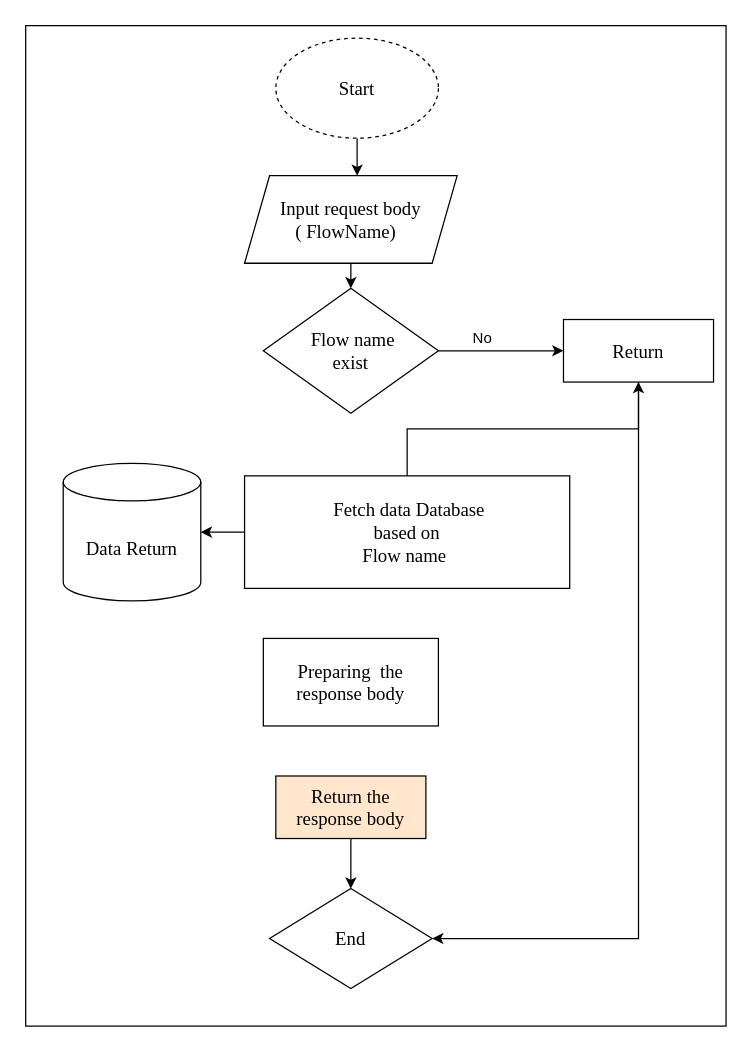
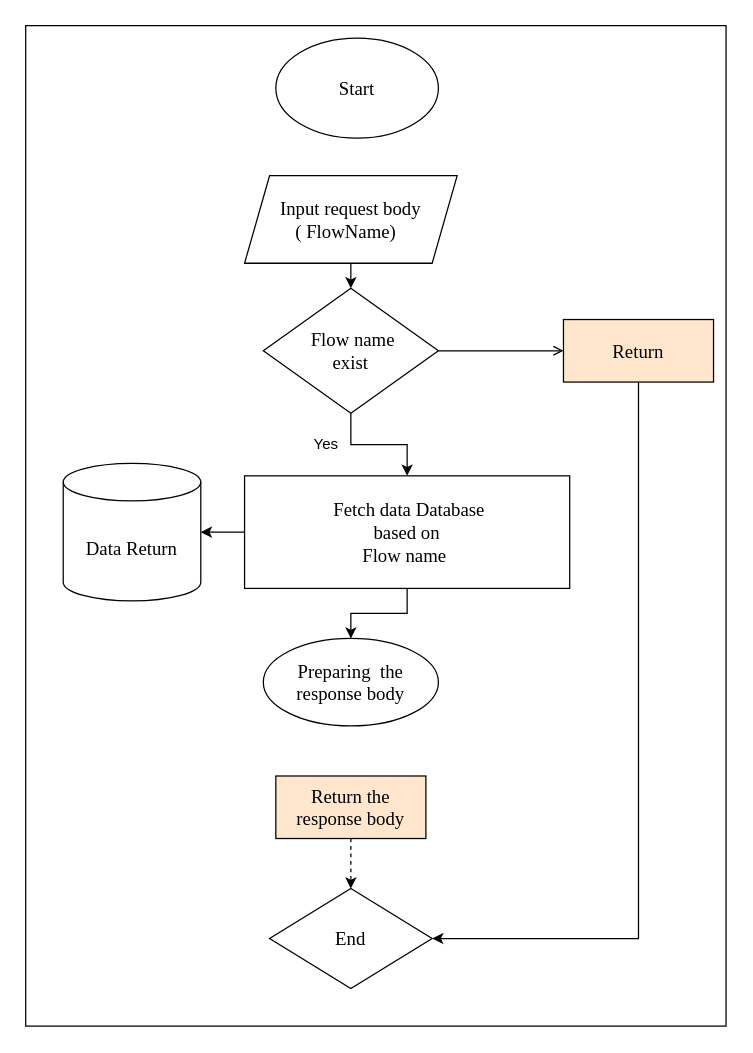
node "Start": style dashed -> solid
edge "Start" -> "Input request body ( FlowName)": removed
node "No": removed
edge "Flow name exist" -> "Return": arrowhead classic -> open
node "Return": fillcolor #ffffff -> #ffe6cc
edge "Fetch data Database based on Flow name" -> "Return": now "Fetch data Database based on Flow name" -> "Preparing the response body"
node "Yes": added
edge "Flow name exist" -> "Fetch data Database based on Flow name": added
node "Preparing the response body": shape rectangle -> ellipse
edge "Return the response body" -> "End": style solid -> dashed
